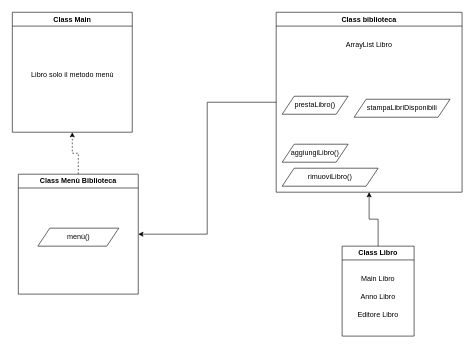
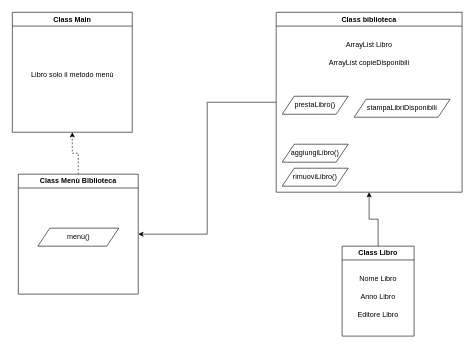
node "ArrayList copieDisponibili": added
node "rimuoviLibro()": size 96x18 -> 66x18
node "Main Libro": label "Main Libro" -> "Nome Libro"
